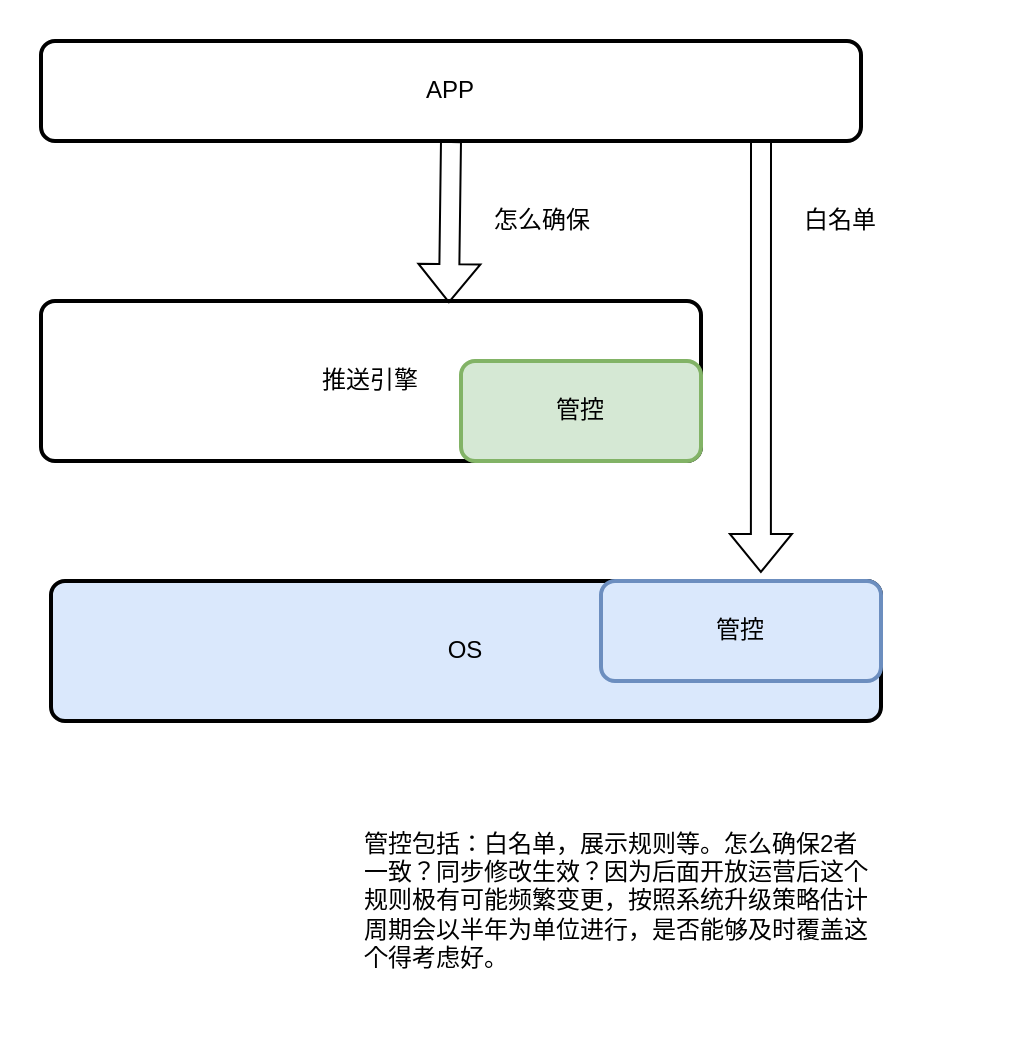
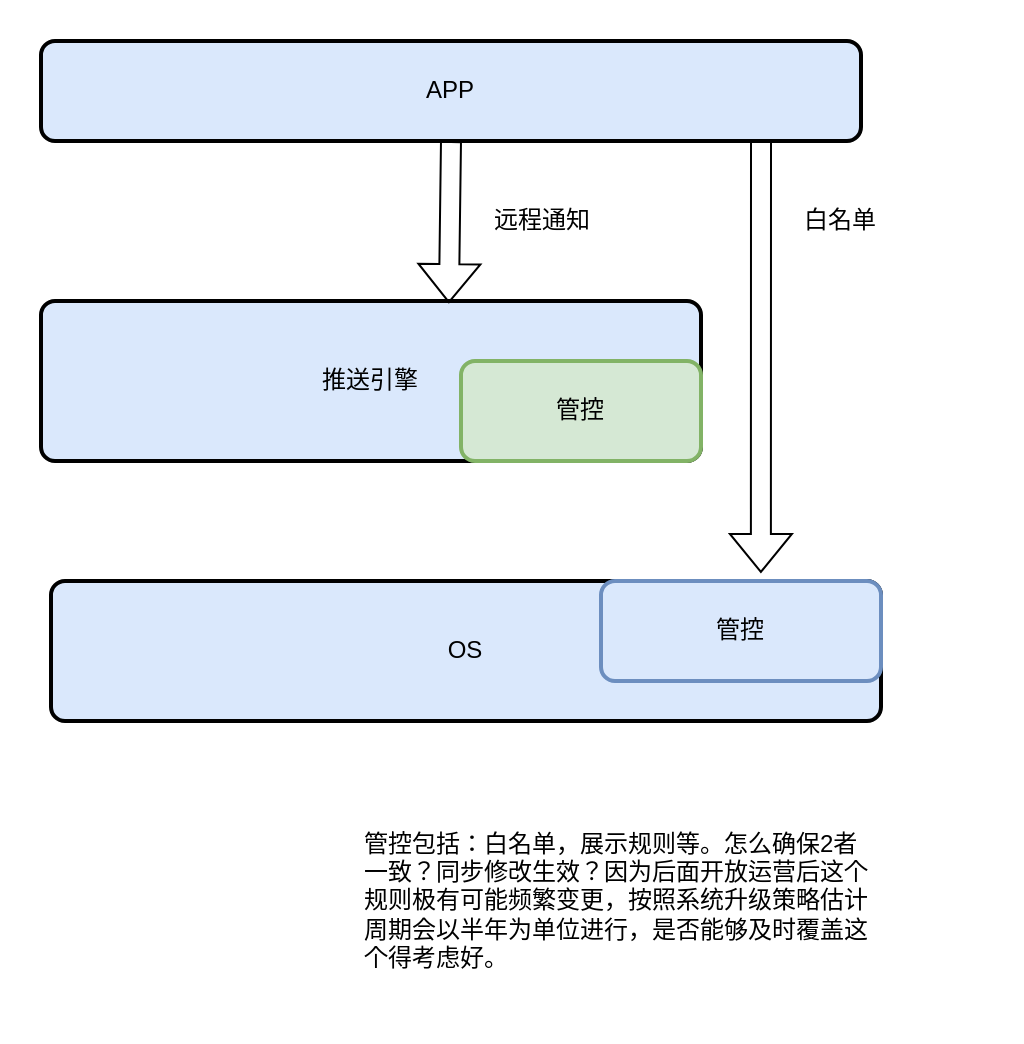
node "APP": fillcolor #ffffff -> #dae8fc
node "怎么确保": label "怎么确保" -> "远程通知"
node "推送引擎": fillcolor #ffffff -> #dae8fc
